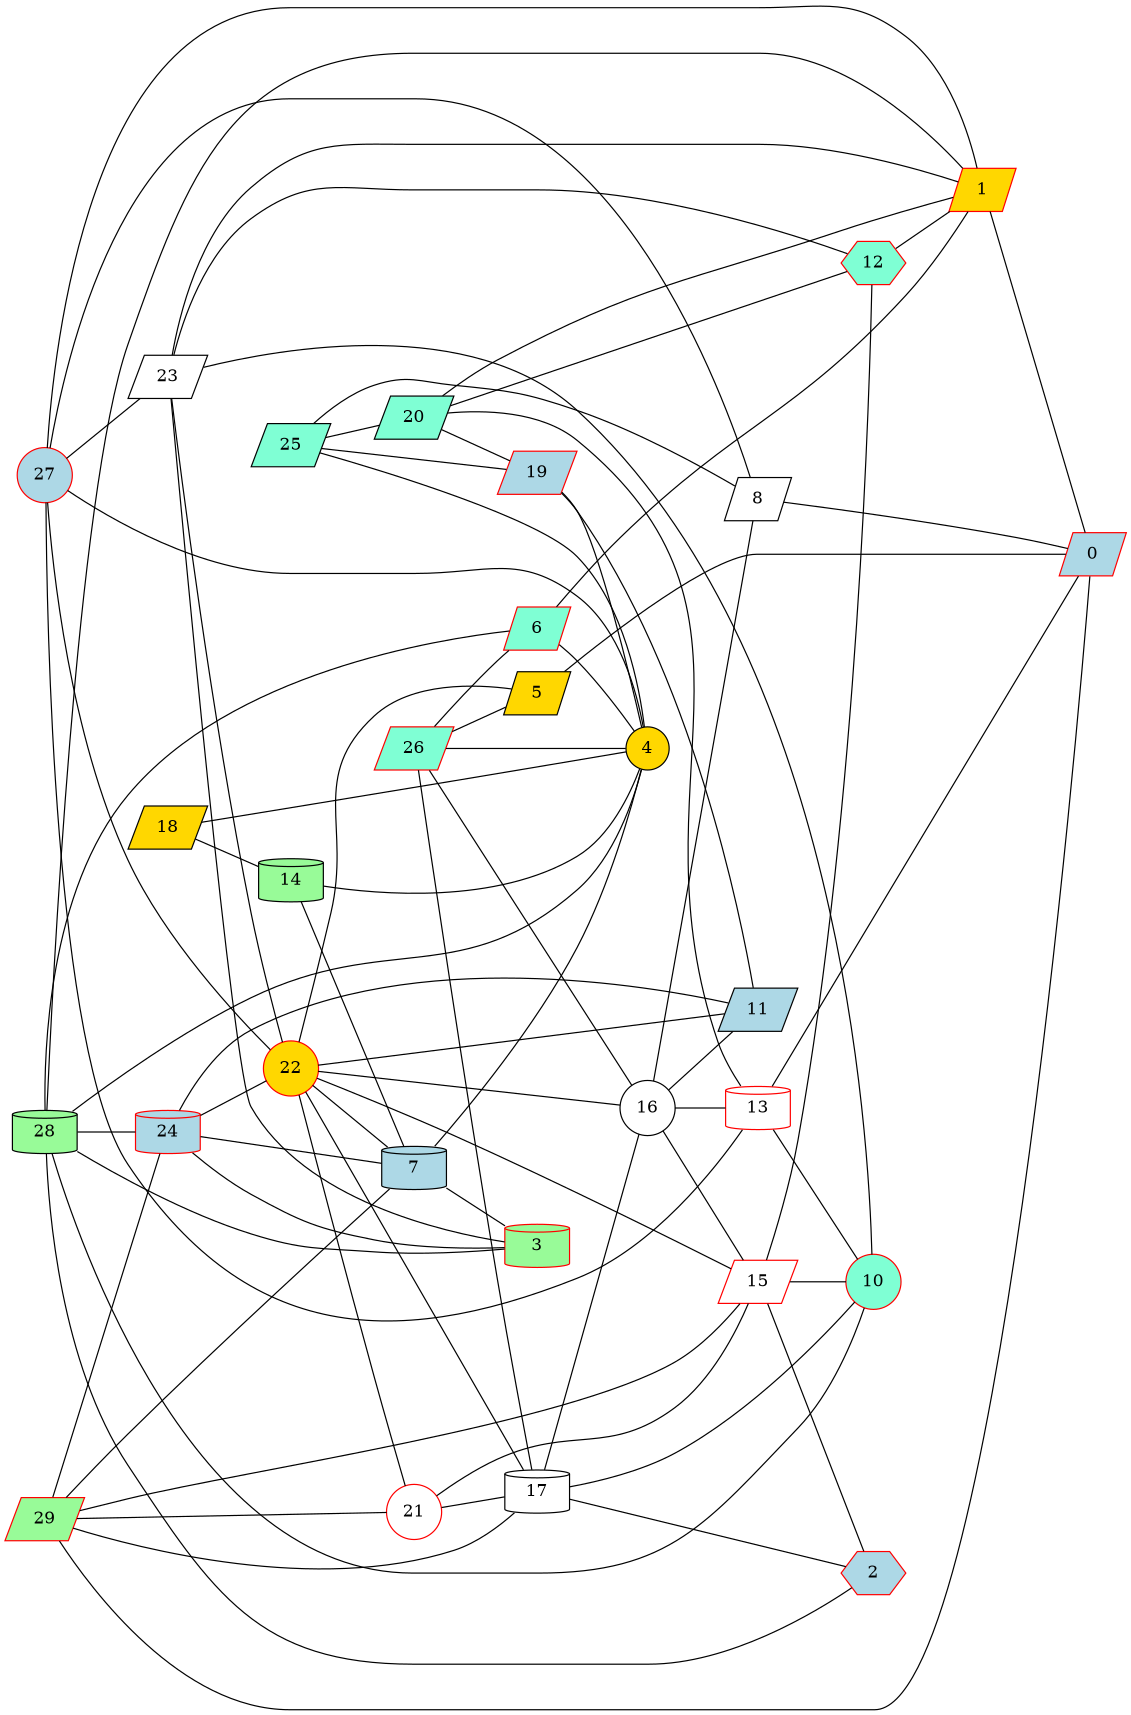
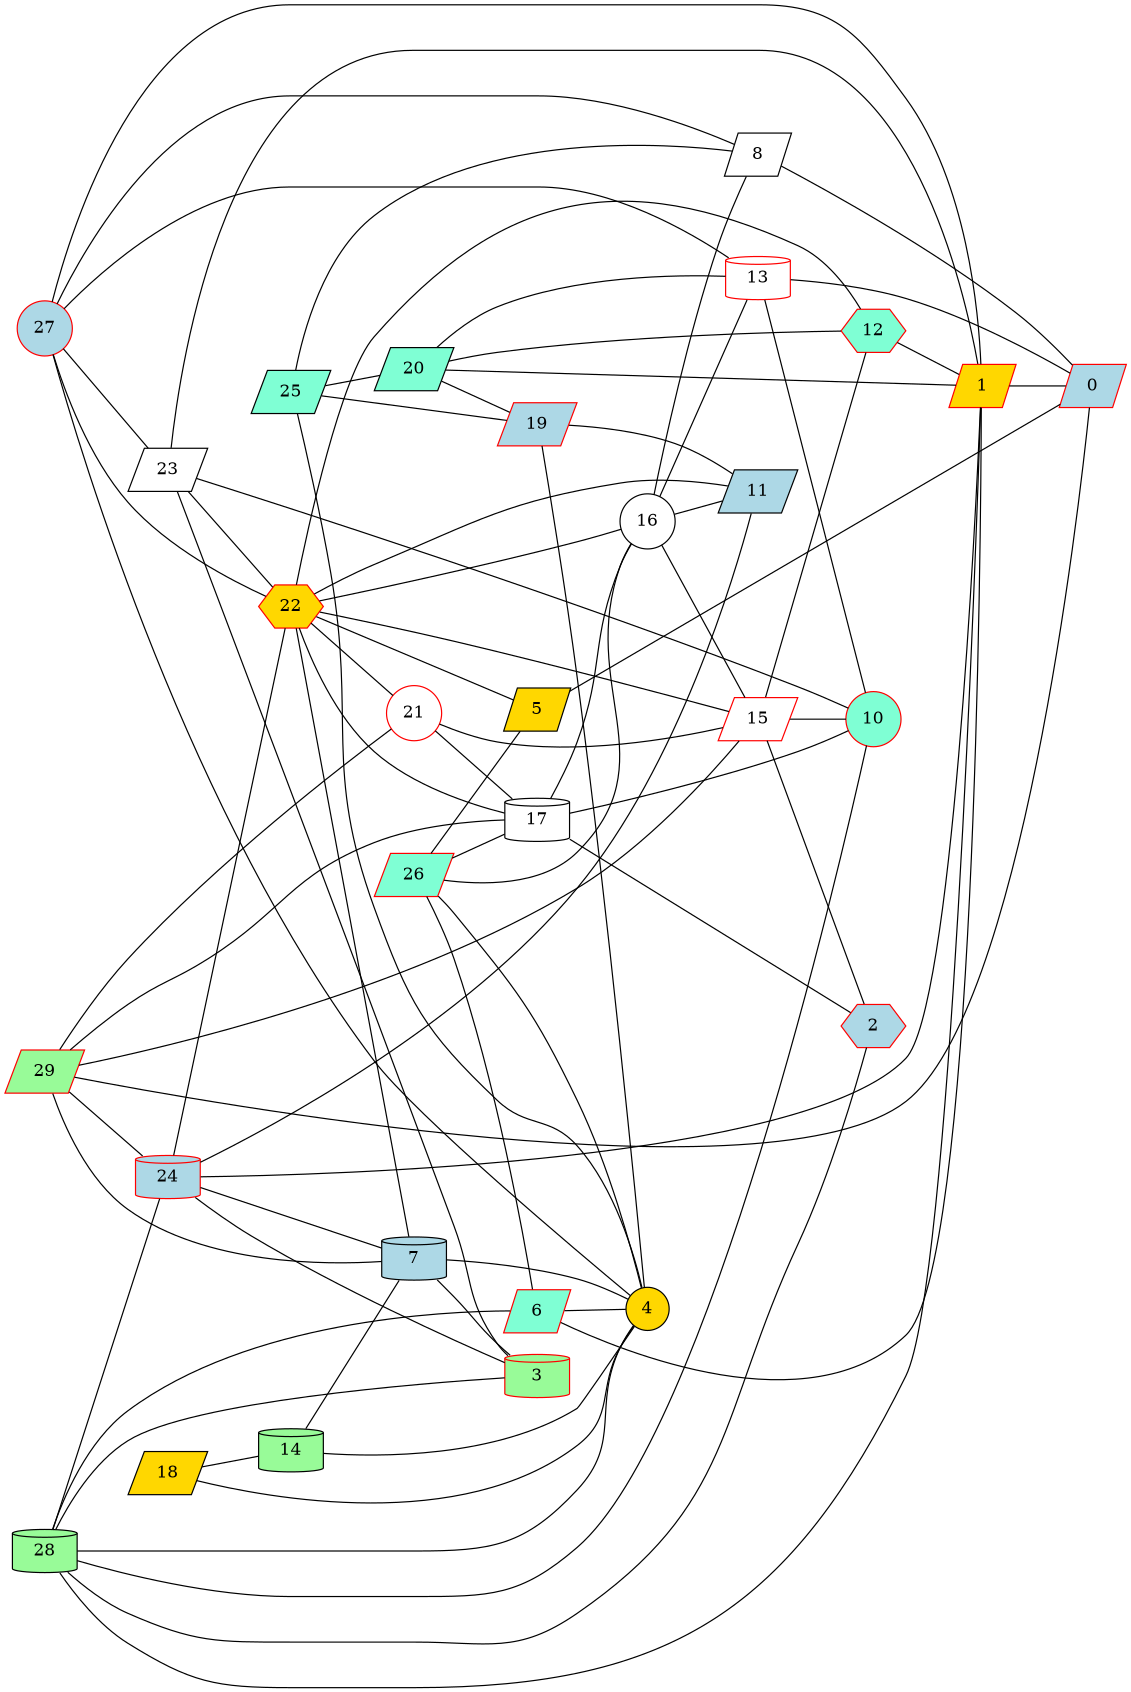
edge "12" -- "23": now "12" -- "22"
node "22": shape circle -> hexagon
edge "1" -- "24": added
